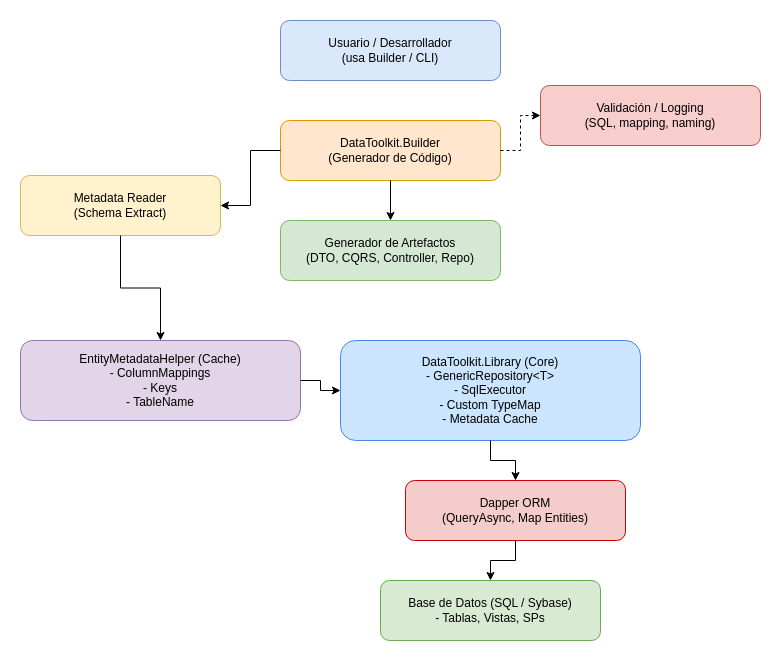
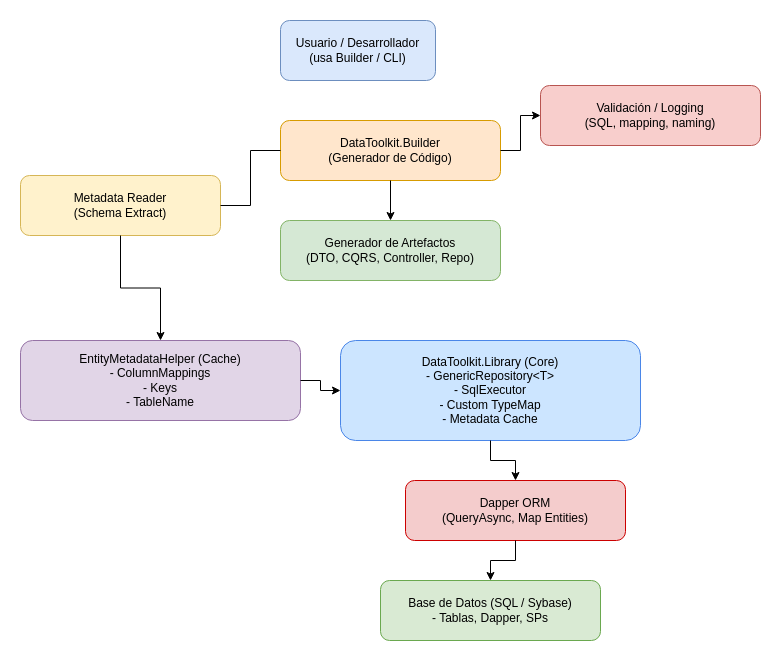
node "Usuario / Desarrollador (usa Builder / CLI)": size 220x60 -> 155x60
edge "DataToolkit.Builder (Generador de Código)" -> "Validación / Logging (SQL, mapping, naming)": style dashed -> solid
edge "DataToolkit.Builder (Generador de Código)" -> "Metadata Reader (Schema Extract)": arrowhead classic -> none
node "Base de Datos (SQL / Sybase) - Tablas, Vistas, SPs": label "Base de Datos (SQL / Sybase) - Tablas, Vistas, SPs" -> "Base de Datos (SQL / Sybase) - Tablas, Dapper, SPs"
